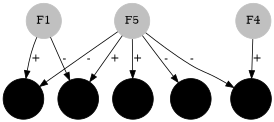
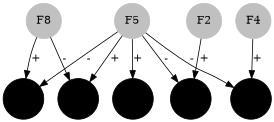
node "F1": label "F1" -> "F8"
node "F2": added
